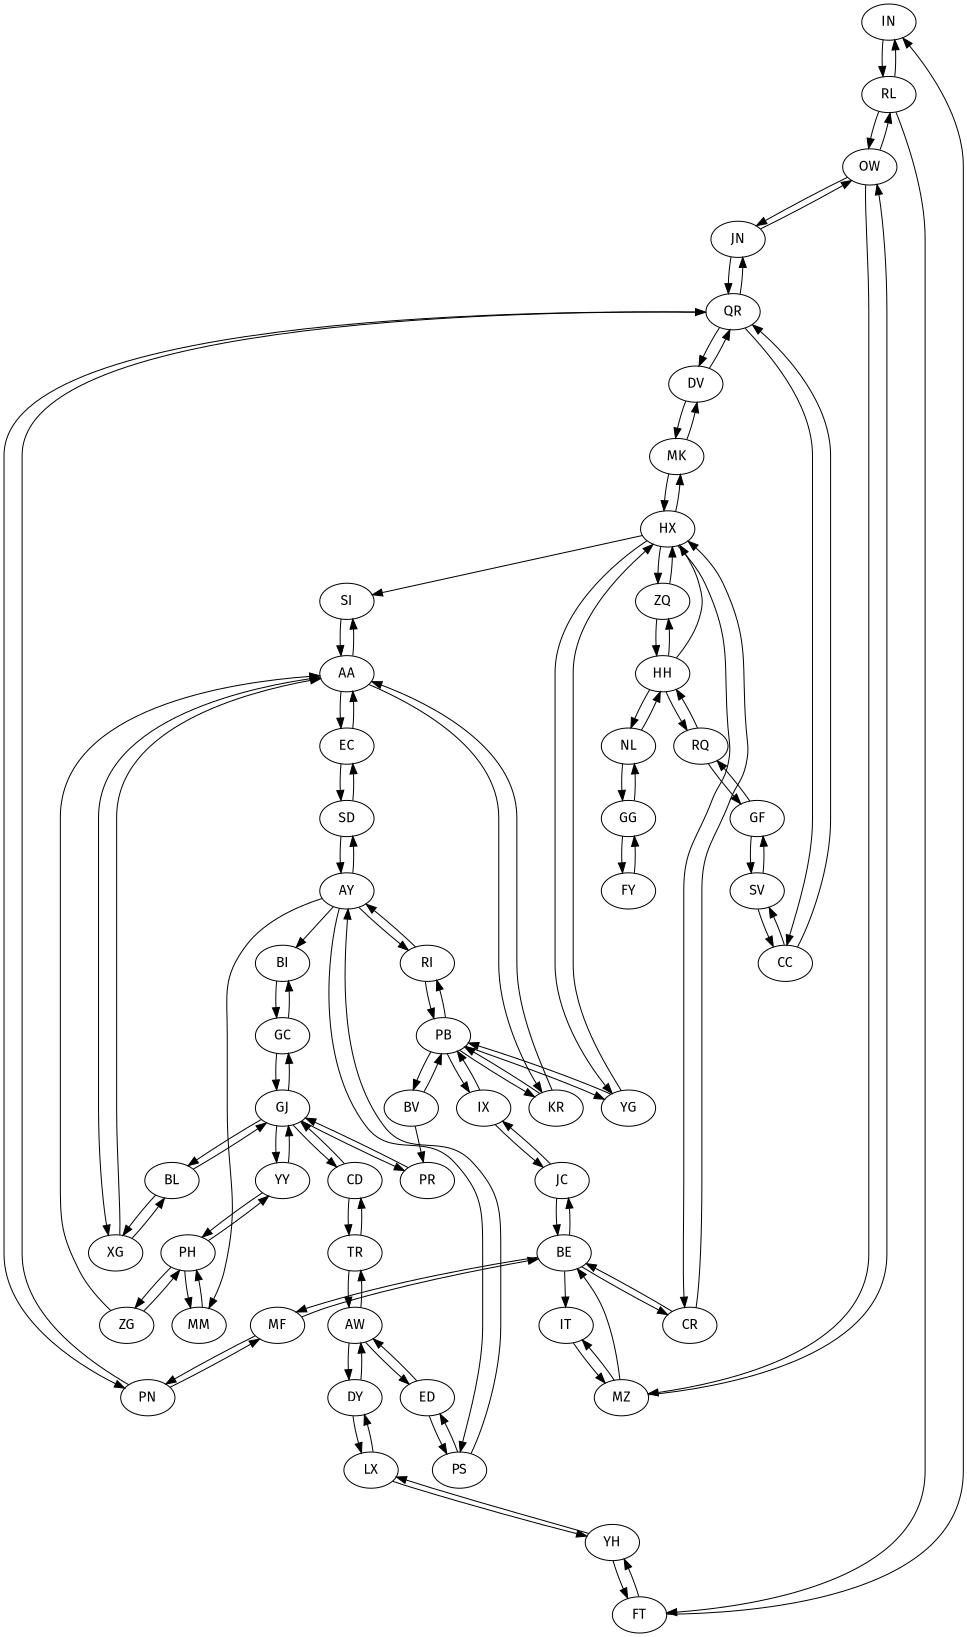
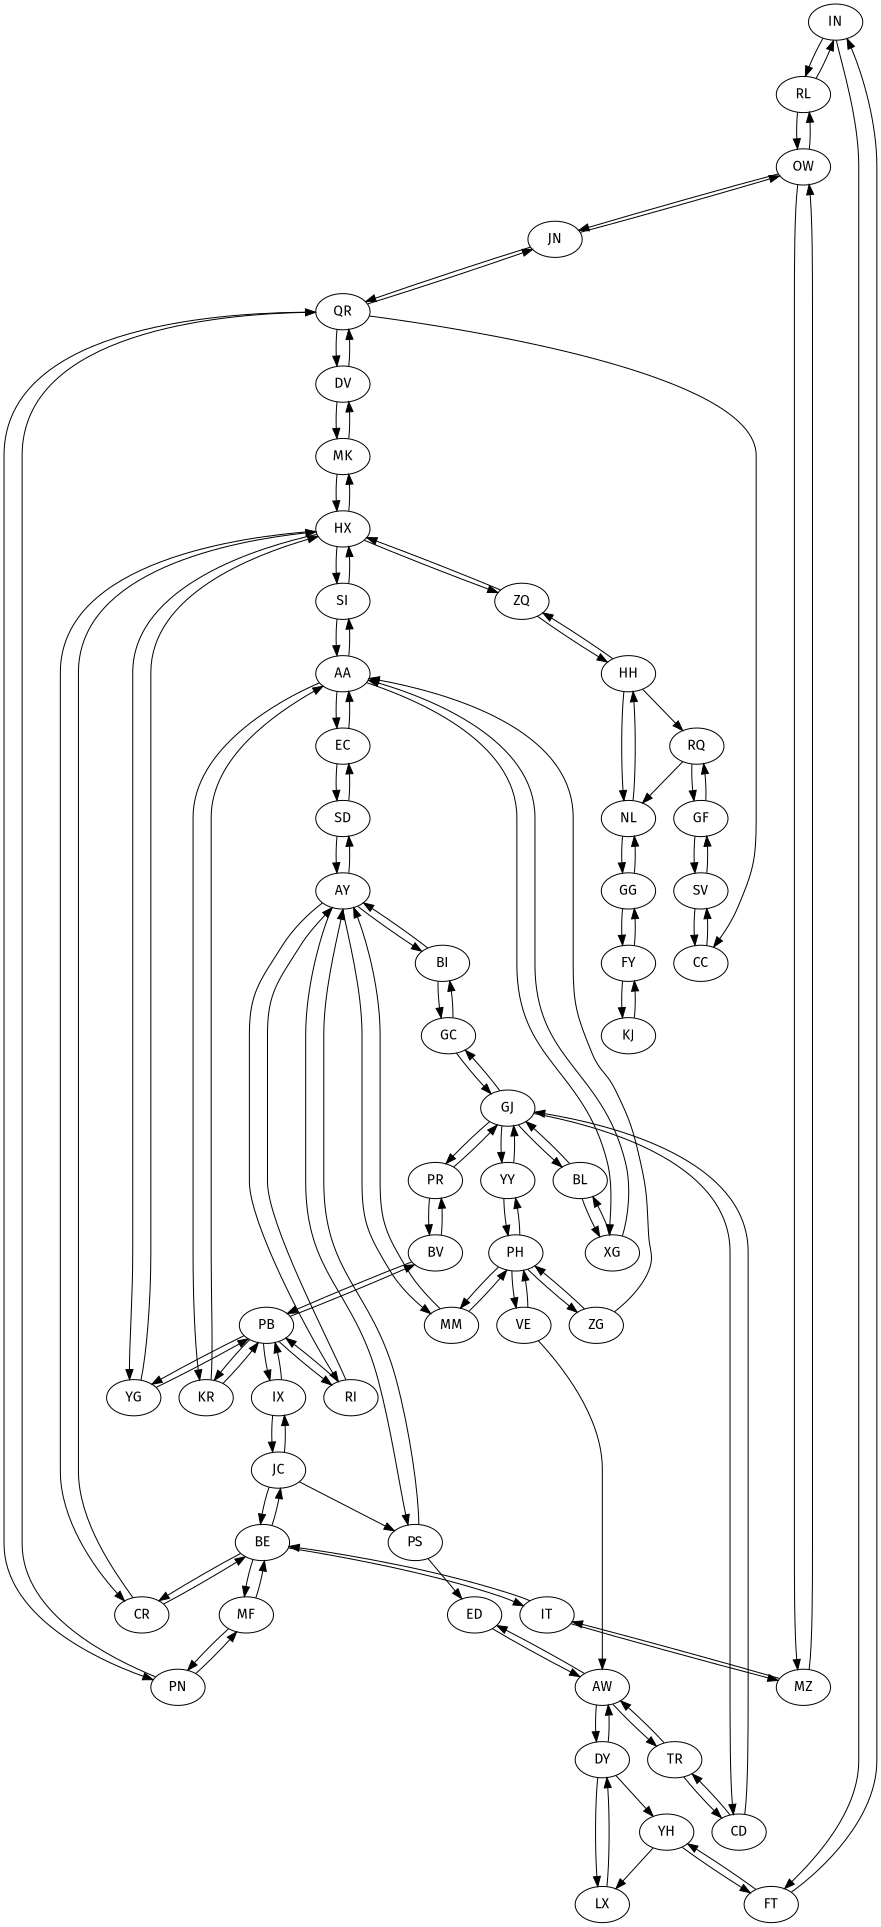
edge "HH" -> "HX": now "SI" -> "HX"
edge "CC" -> "QR": removed
edge "RQ" -> "HH": now "RQ" -> "NL"
edge "BI" -> "AY": added
edge "RL" -> "FT": now "IN" -> "FT"
node "KJ": added
edge "MM" -> "AY": added
edge "PR" -> "BV": added
node "VE": added
edge "MZ" -> "BE": now "IT" -> "BE"
edge "ED" -> "PS": now "JC" -> "PS"
edge "LX" -> "YH": now "DY" -> "YH"
